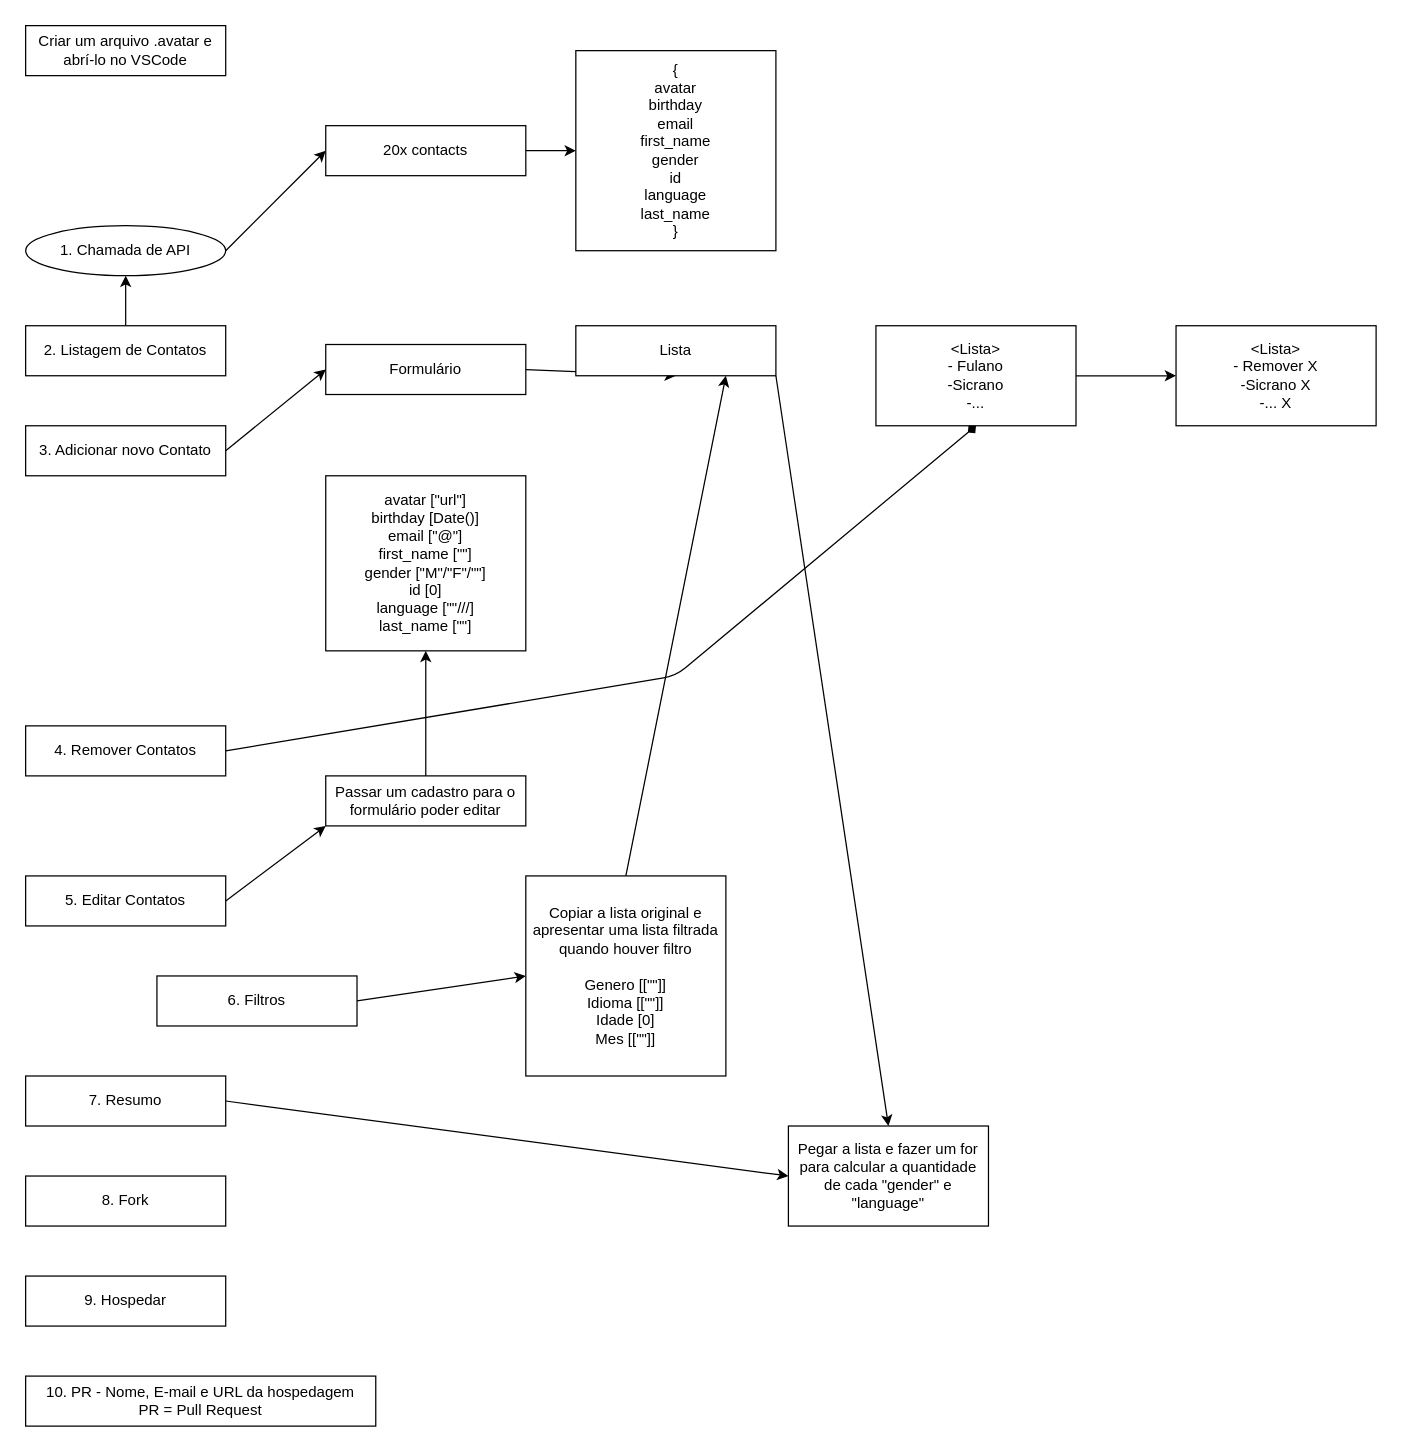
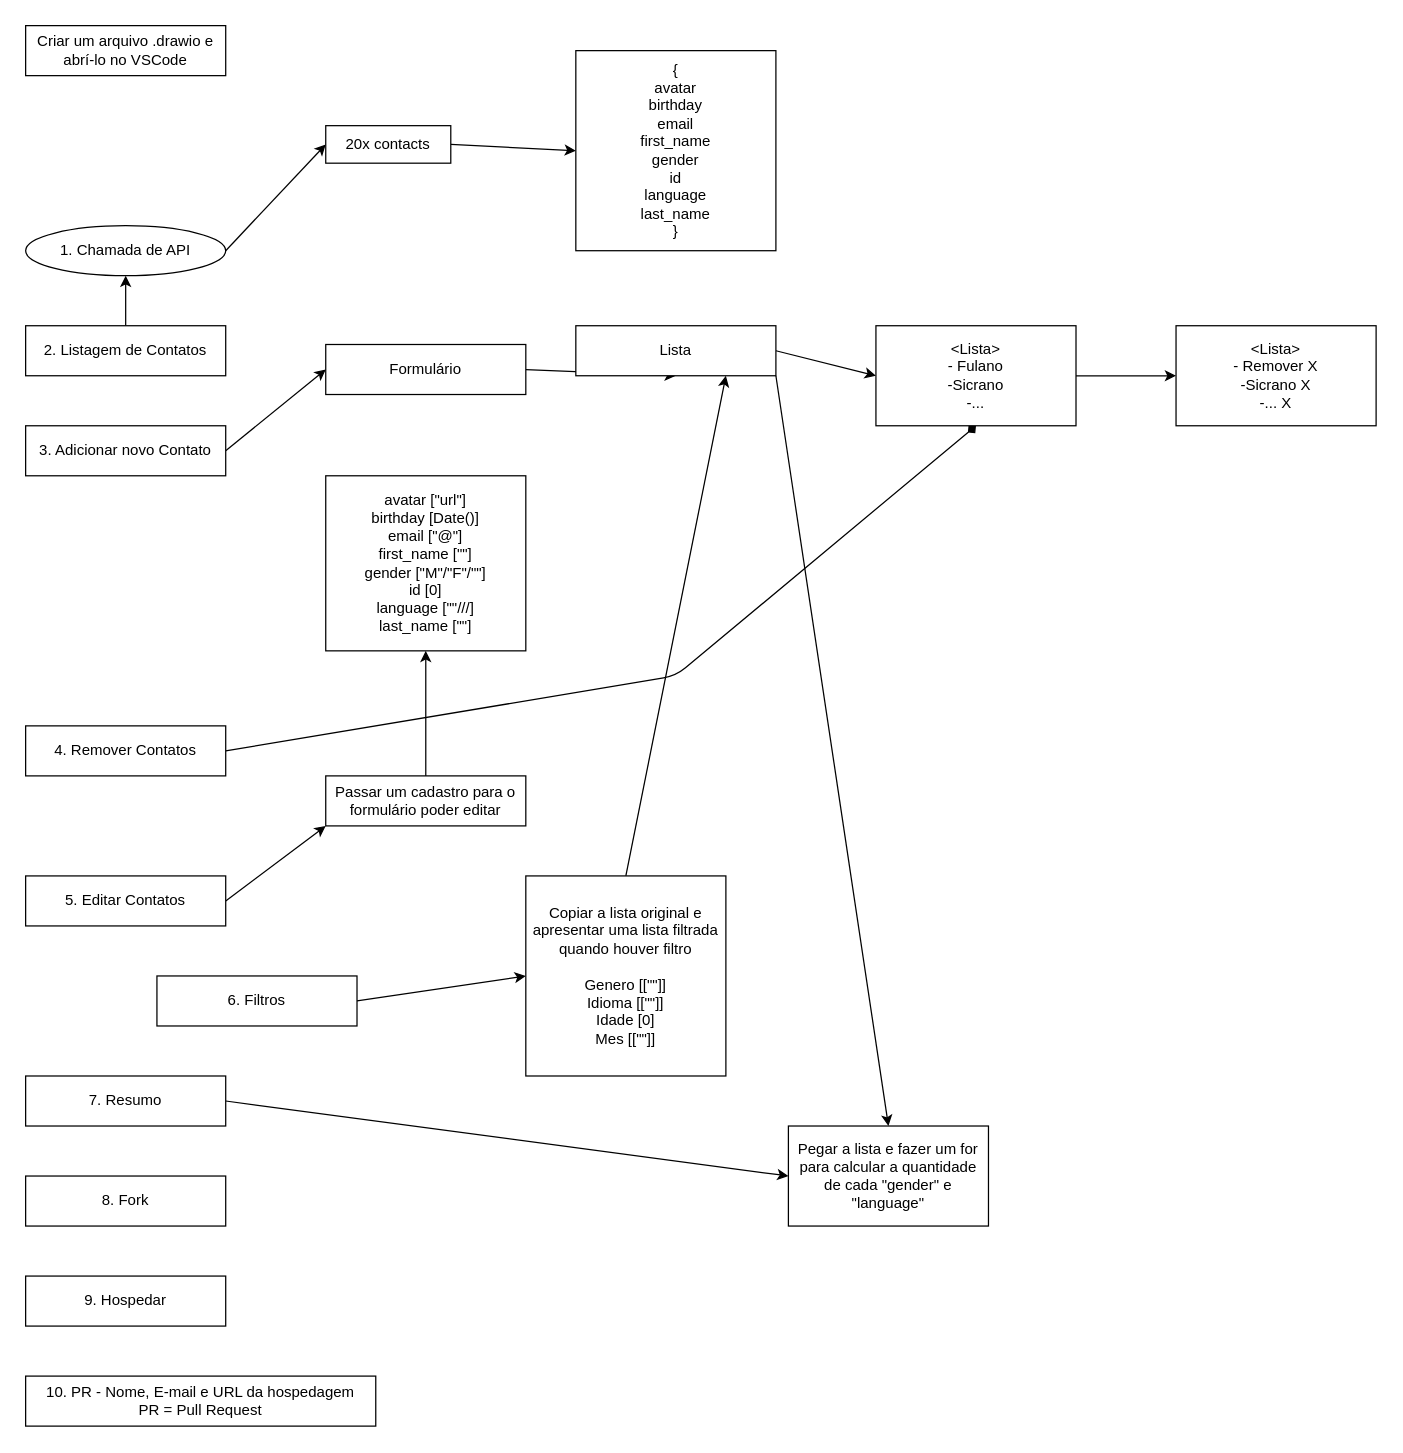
node "Criar um arquivo .avatar e abrí-lo no VSCode": label "Criar um arquivo .avatar e abrí-lo no VSCode" -> "Criar um arquivo .drawio e abrí-lo no VSCode"
node "20x contacts": size 200x50 -> 125x38
edge "Lista" -> "<Lista> - Fulano -Sicrano -...": added
